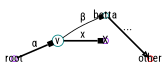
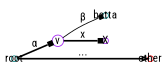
edge "betta" -> "other": now "root" -> "other"
node "v": color teal -> purple
node "root": color purple -> teal
